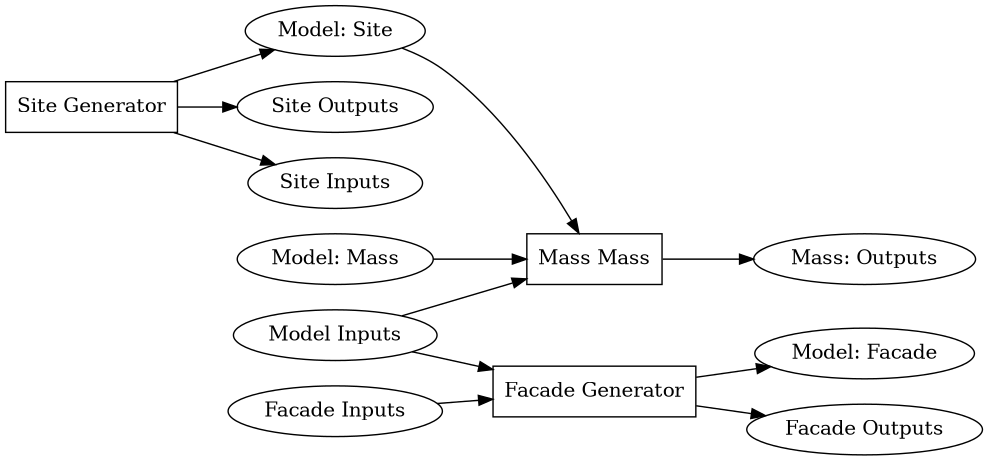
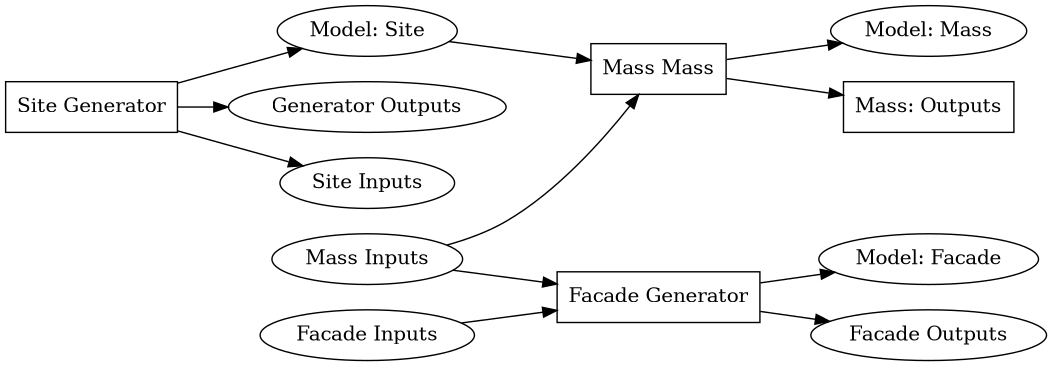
node "Site Outputs": label "Site Outputs" -> "Generator Outputs"
edge "Model: Mass" -> "Mass Mass": reversed
node "Mass: Outputs": shape ellipse -> box
node "Model Inputs": label "Model Inputs" -> "Mass Inputs"
